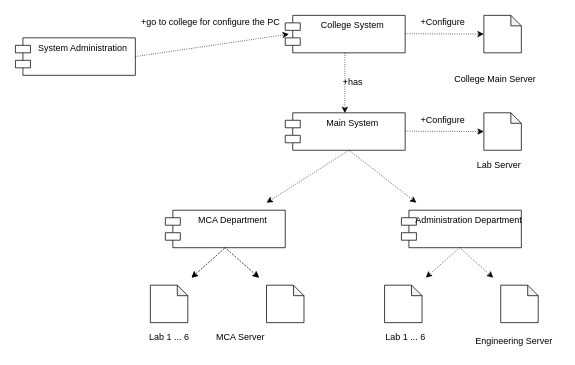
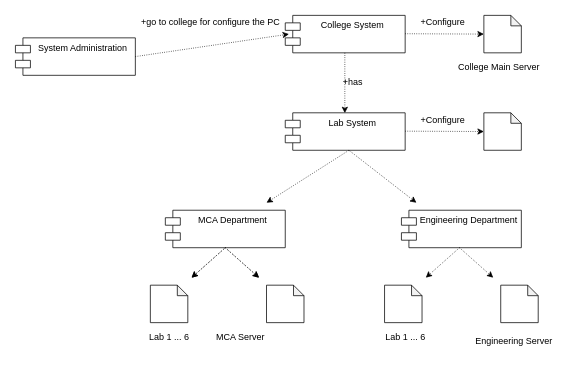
node "College Main Server": moved (495, 79) -> (499, 68)
node "Main System": label "Main System" -> "Lab System"
node "Lab Server": removed
node "Administration Department": label "Administration Department" -> "Engineering Department"
